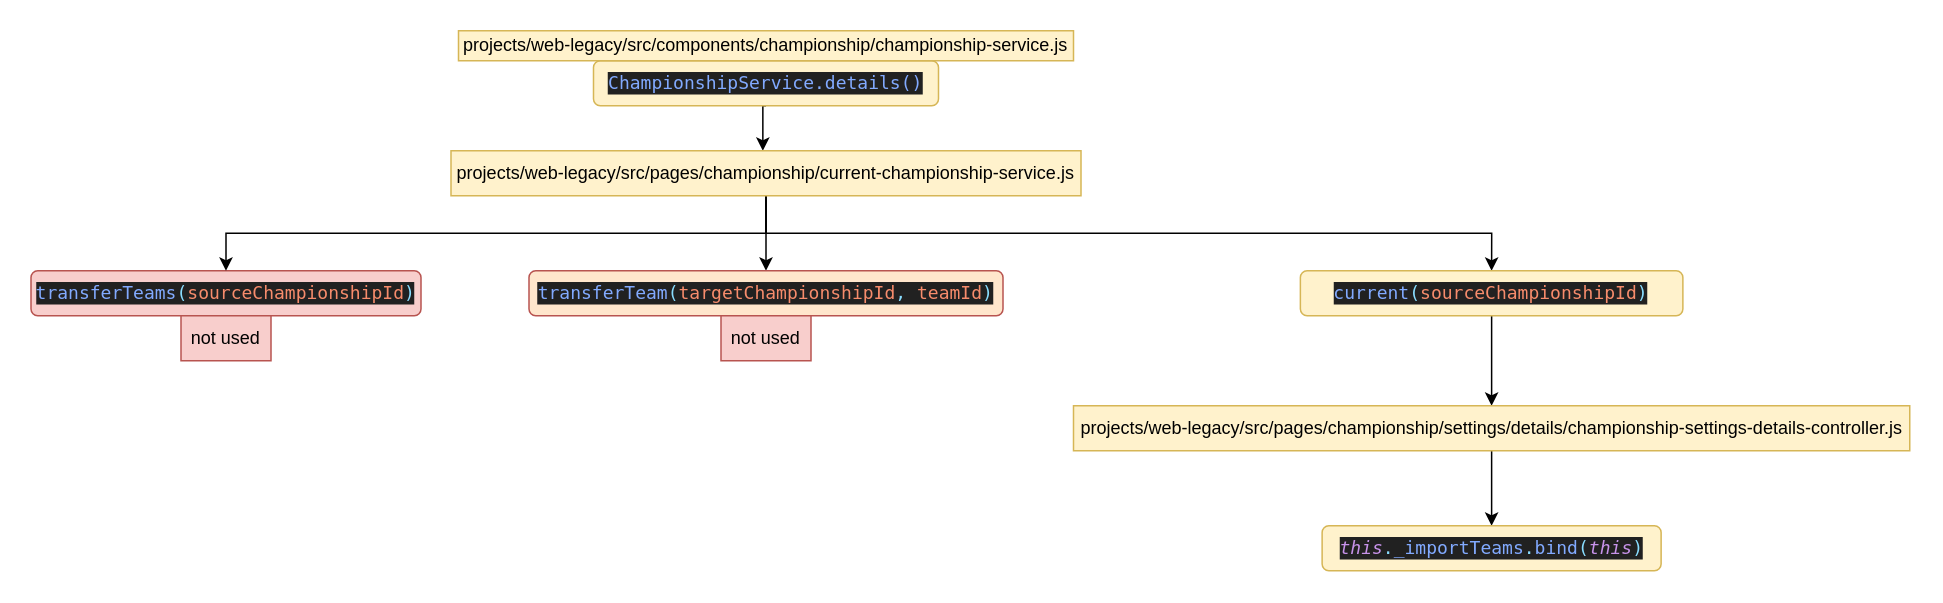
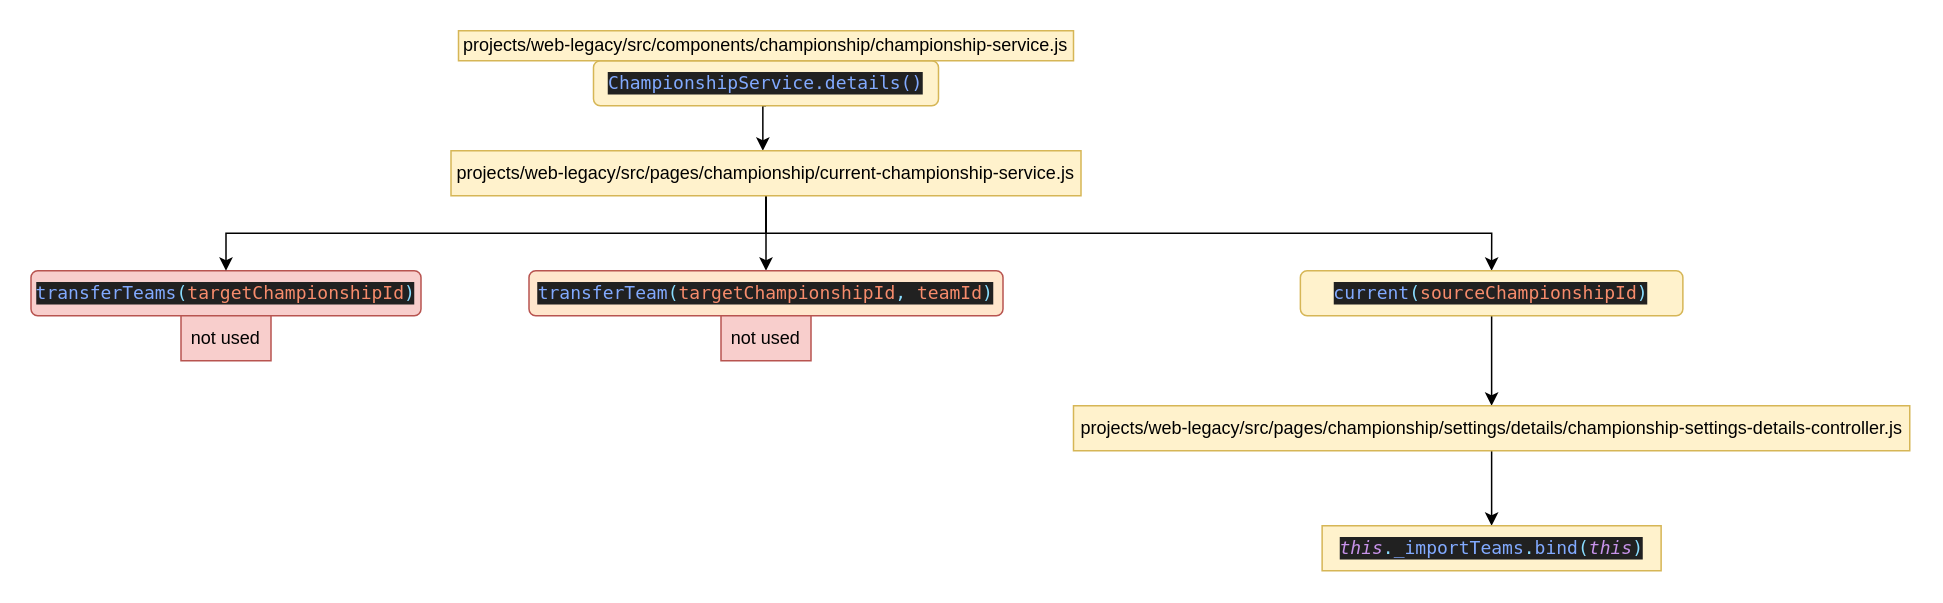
node "transferTeams(sourceChampionshipId)": label "transferTeams(sourceChampionshipId)" -> "transferTeams(targetChampionshipId)"
node "this._importTeams.bind(this)": shape rounded rectangle -> rectangle
